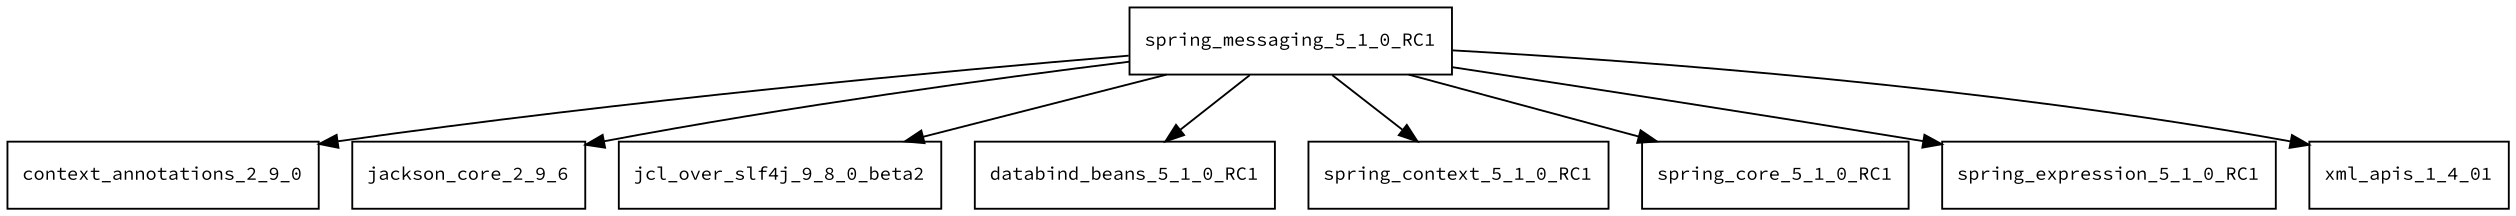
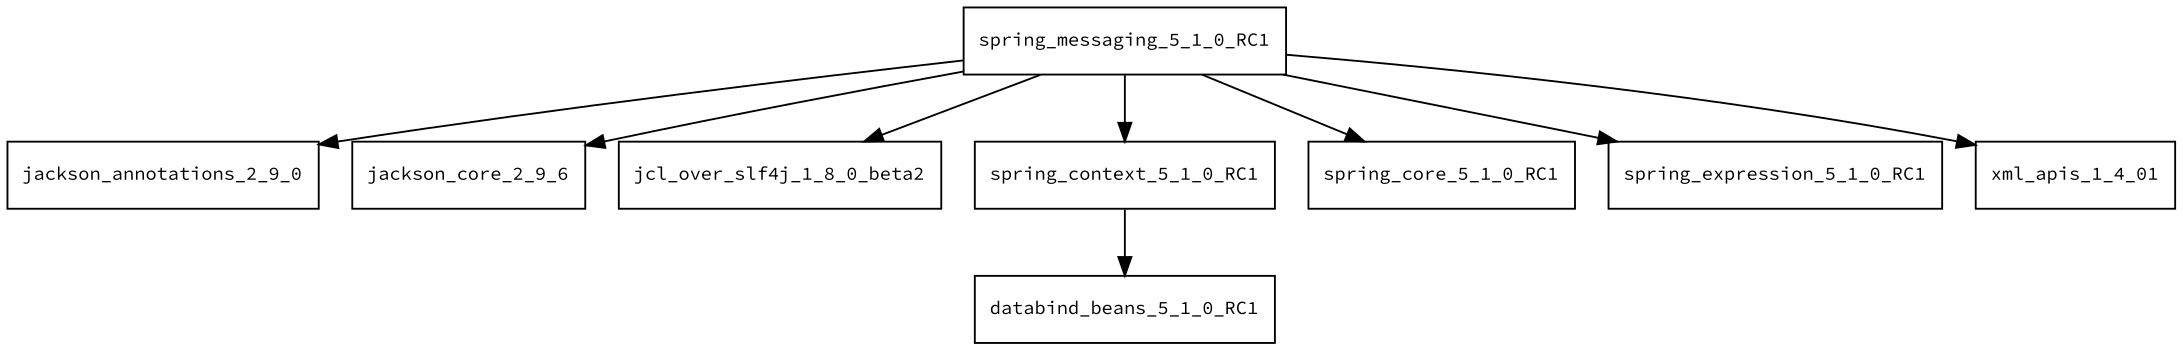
edge "spring_messaging_5_1_0_RC1" -> "databind_beans_5_1_0_RC1": now "spring_context_5_1_0_RC1" -> "databind_beans_5_1_0_RC1"
node "context_annotations_2_9_0": label "context_annotations_2_9_0" -> "jackson_annotations_2_9_0"
node "jcl_over_slf4j_9_8_0_beta2": label "jcl_over_slf4j_9_8_0_beta2" -> "jcl_over_slf4j_1_8_0_beta2"
